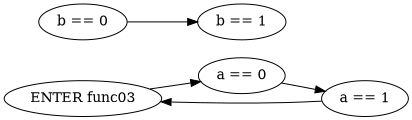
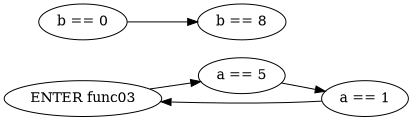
node "b == 1": label "b == 1" -> "b == 8"
node "a == 0": label "a == 0" -> "a == 5"
